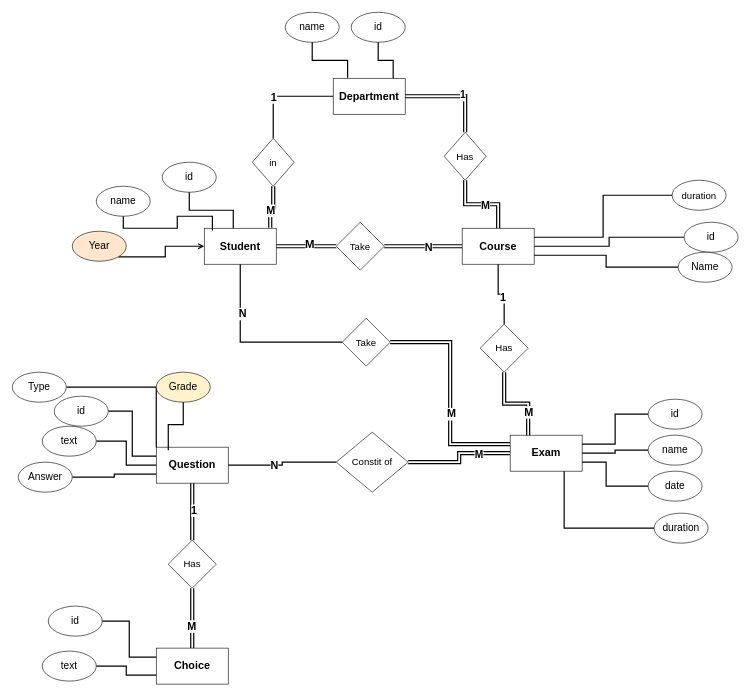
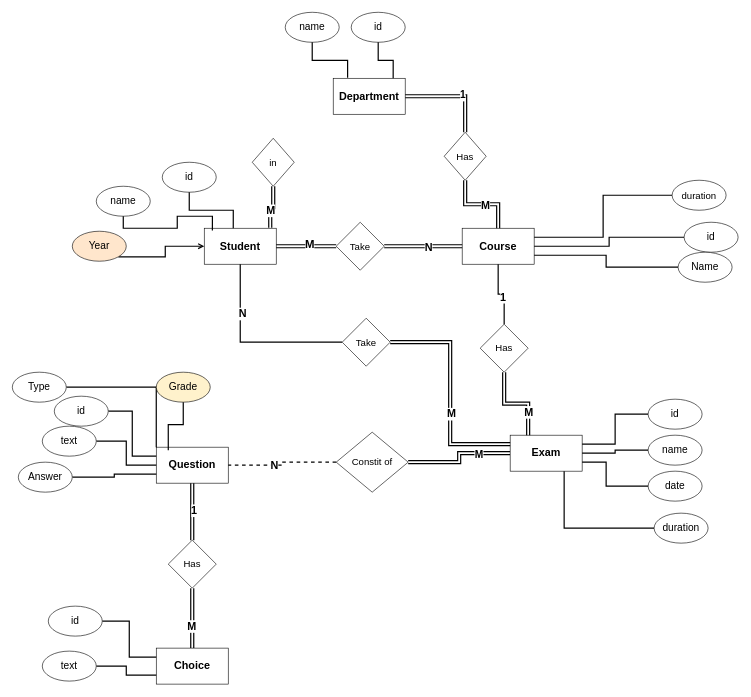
edge "Department" -- "in": removed, label "1"
edge "Constit of" -- "Question": style solid -> dashed
